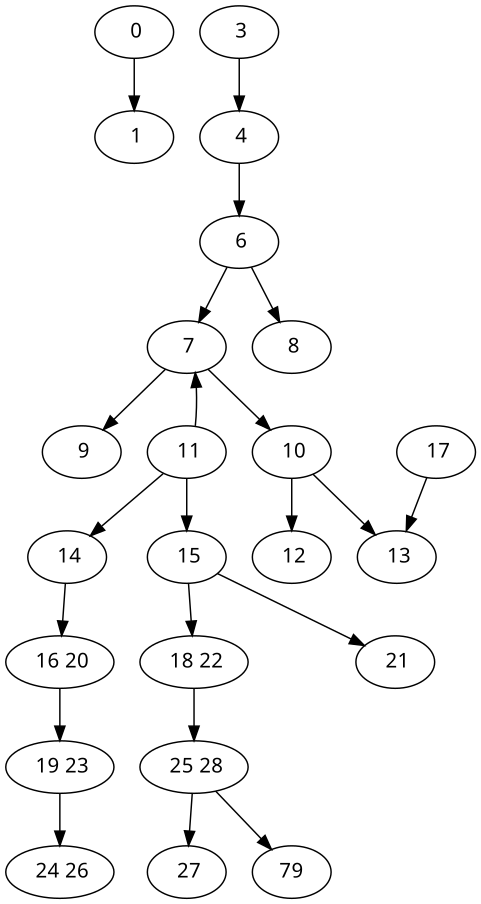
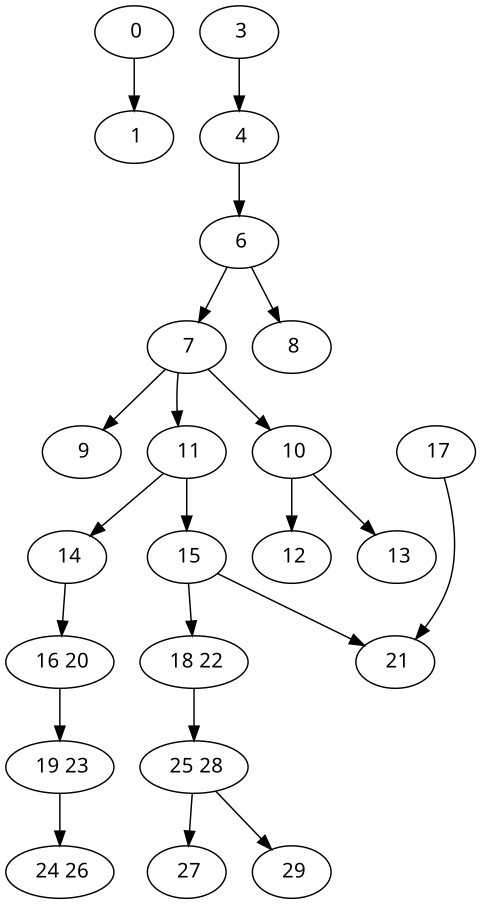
edge "11" -> "7": reversed
edge "17" -> "13": now "17" -> "21"
node "79": label "79" -> "29"
